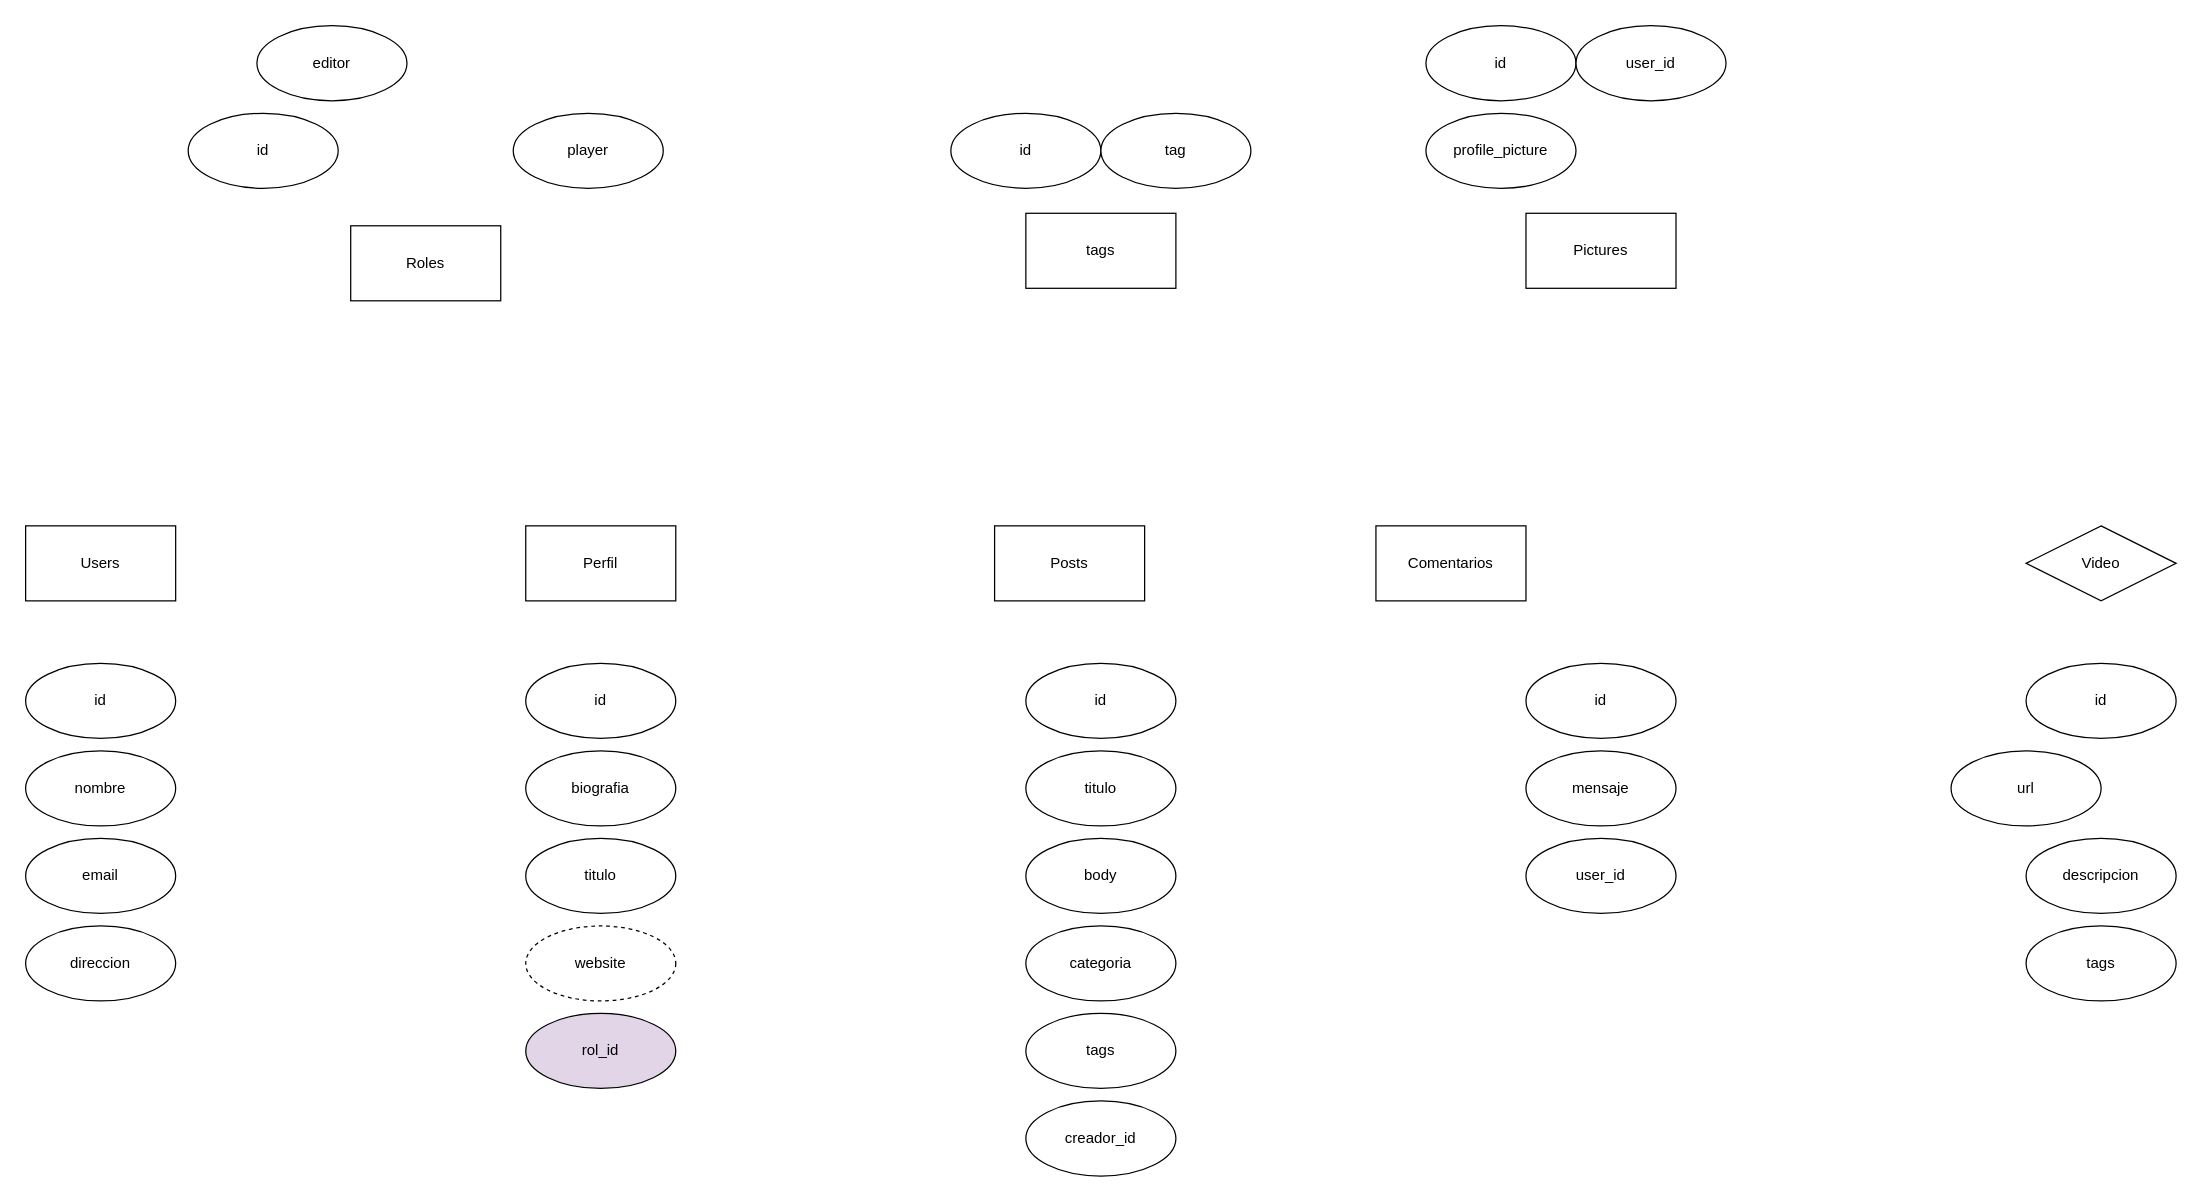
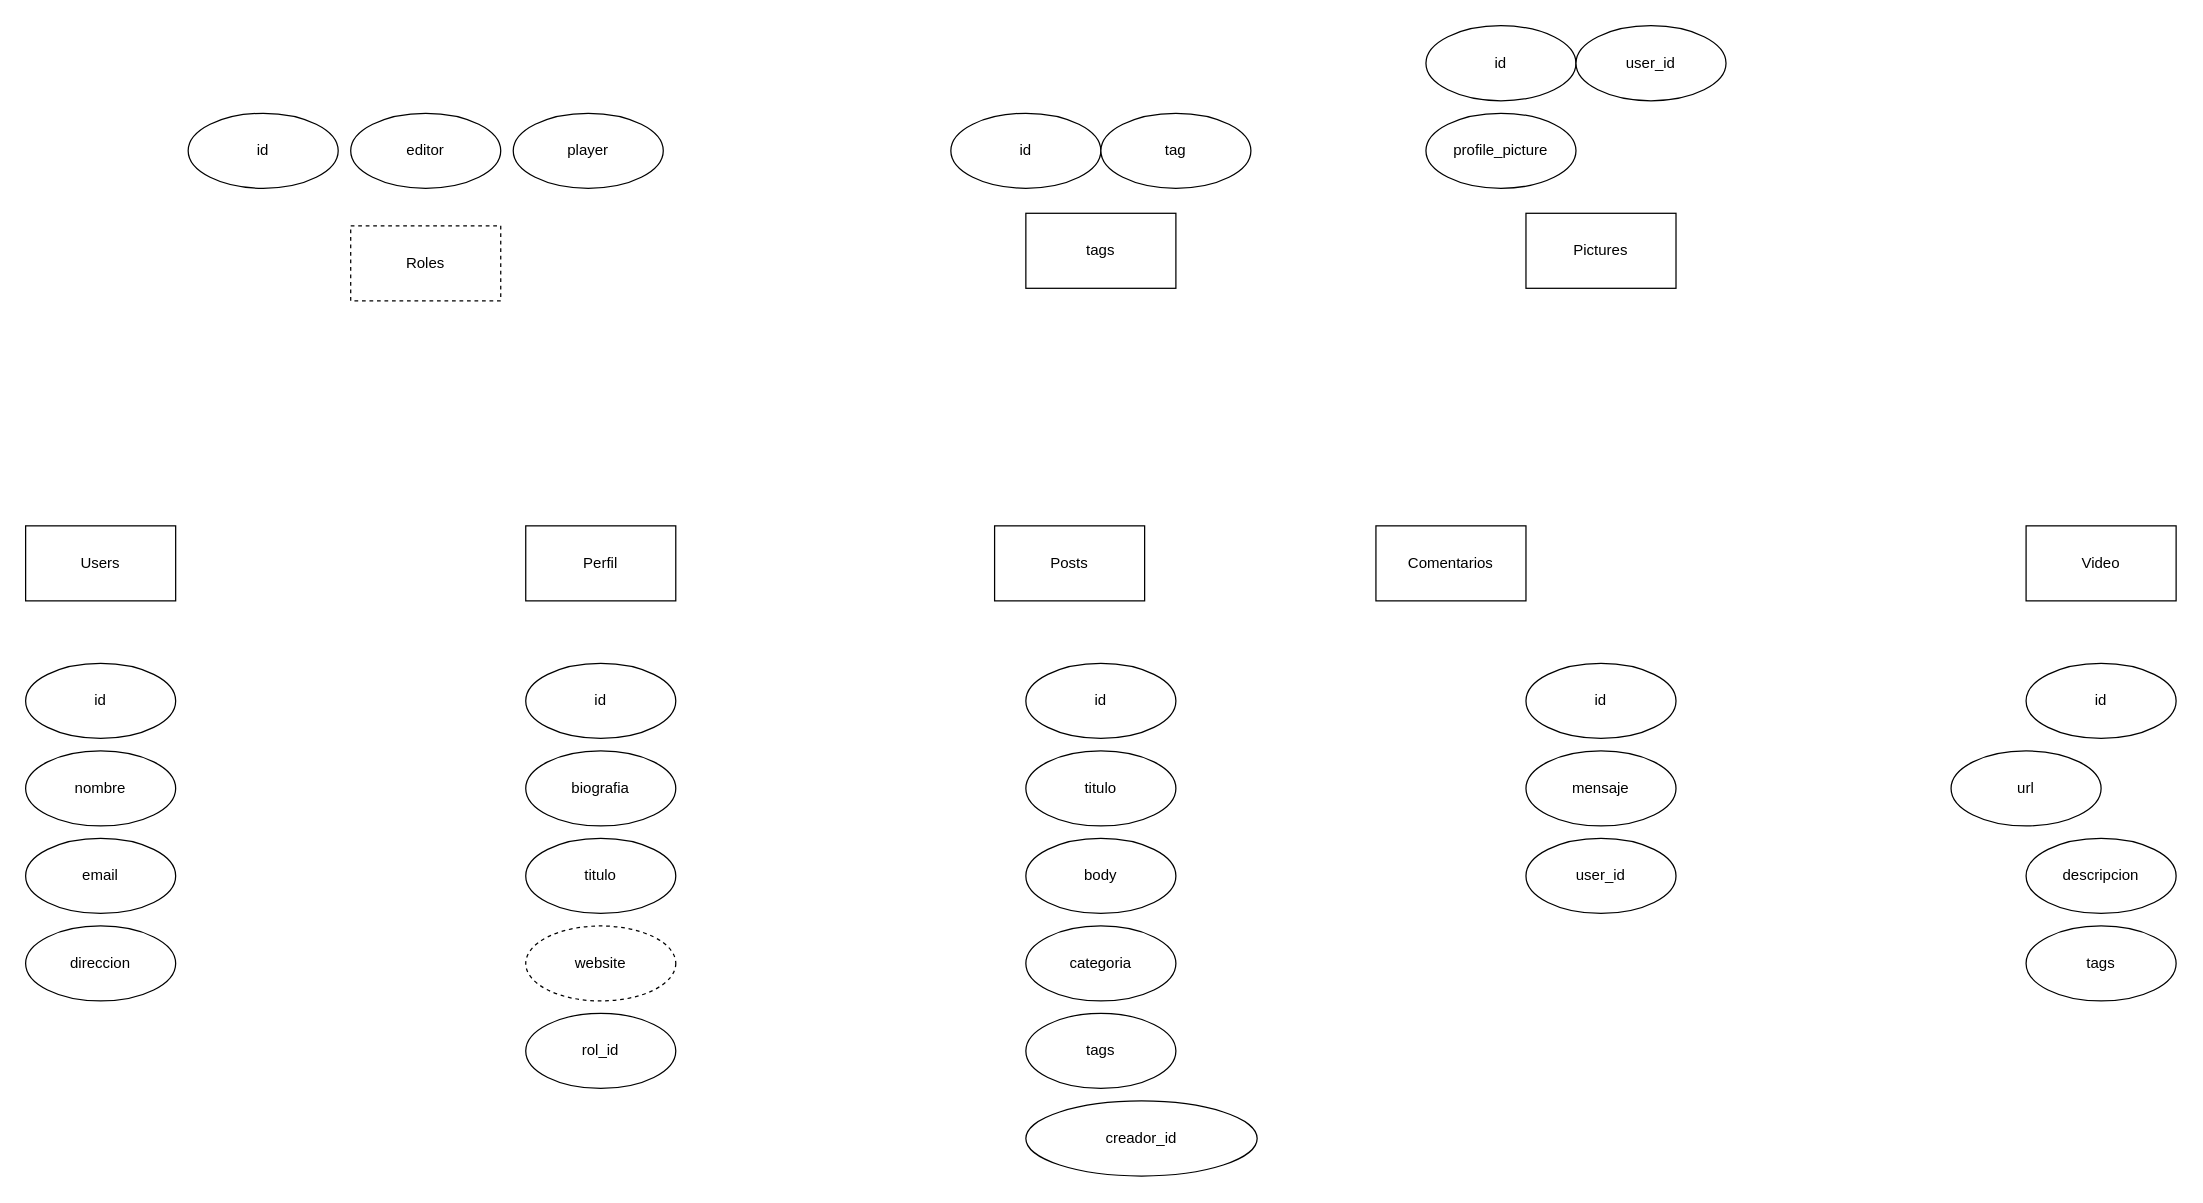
node "editor": moved (332, 63) -> (426, 151)
node "Roles": style solid -> dashed
node "Video": shape diamond -> rectangle
node "rol_id": fillcolor #e1d5e7 -> #ffffff
node "creador_id": size 150x75 -> 231x75
